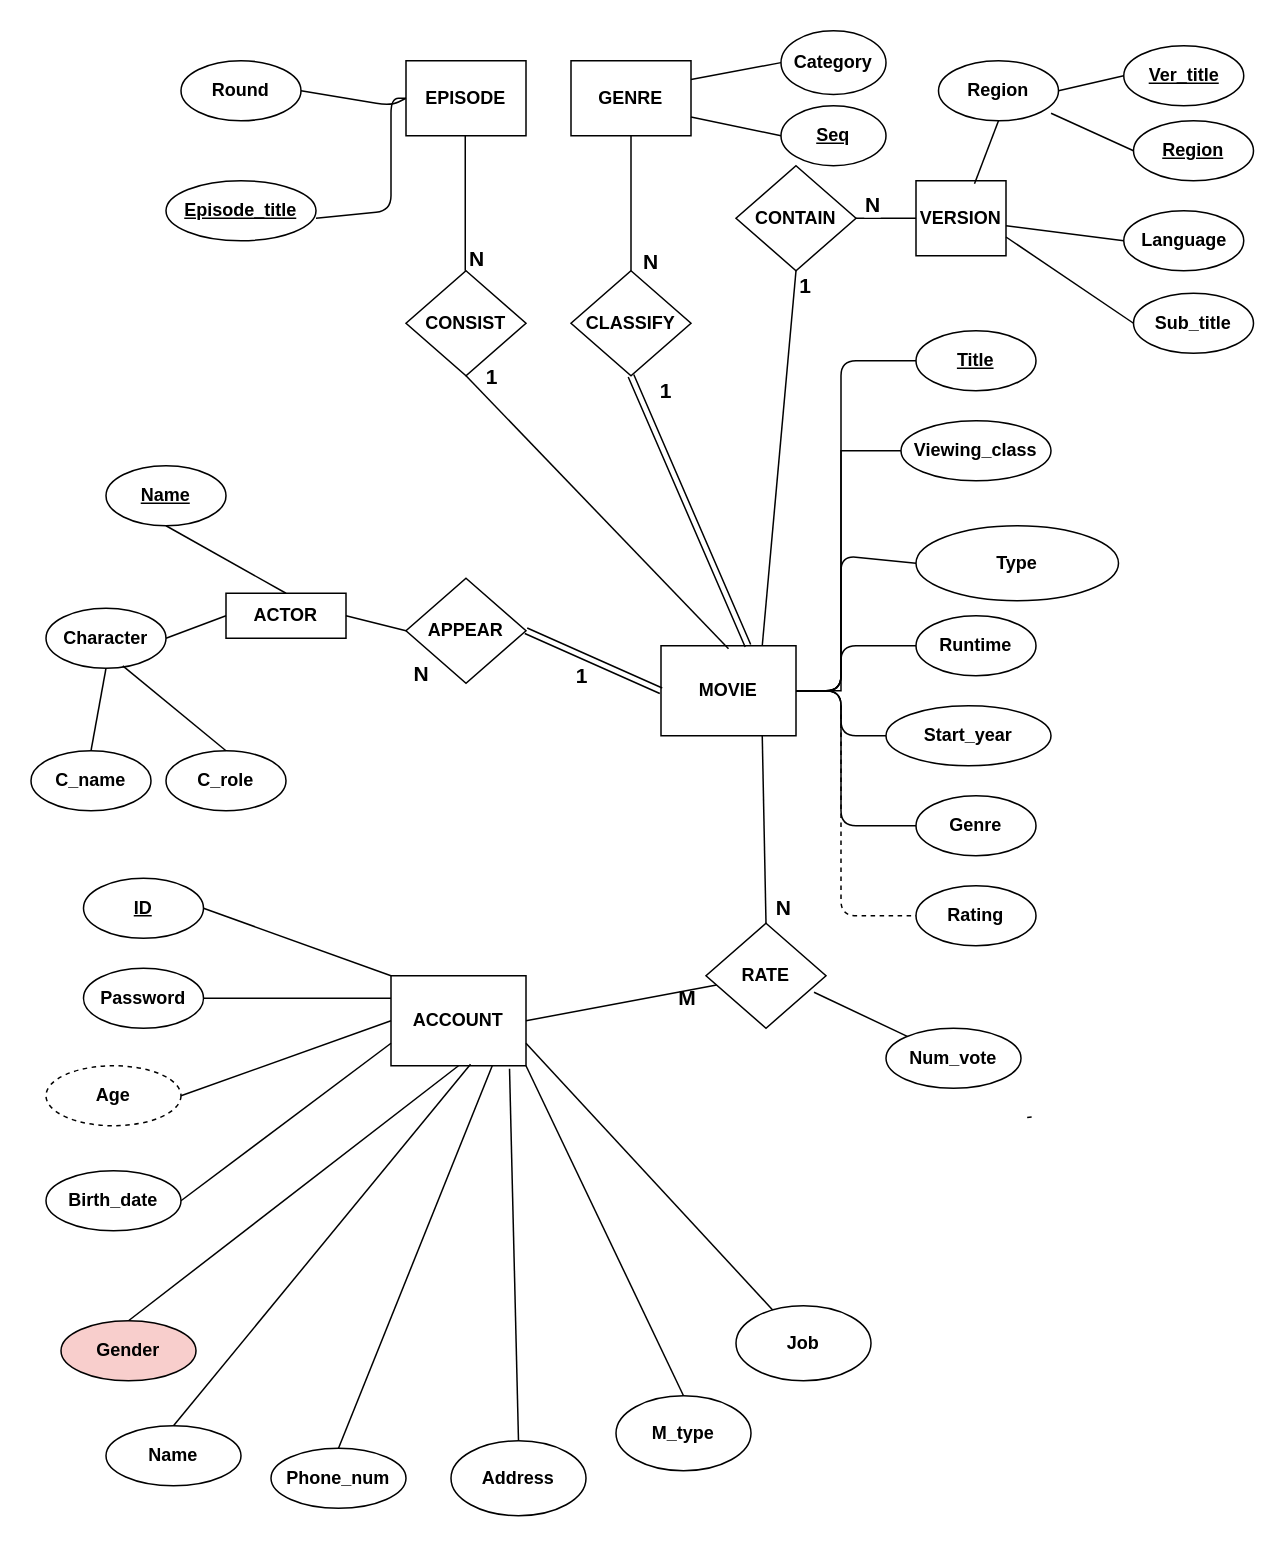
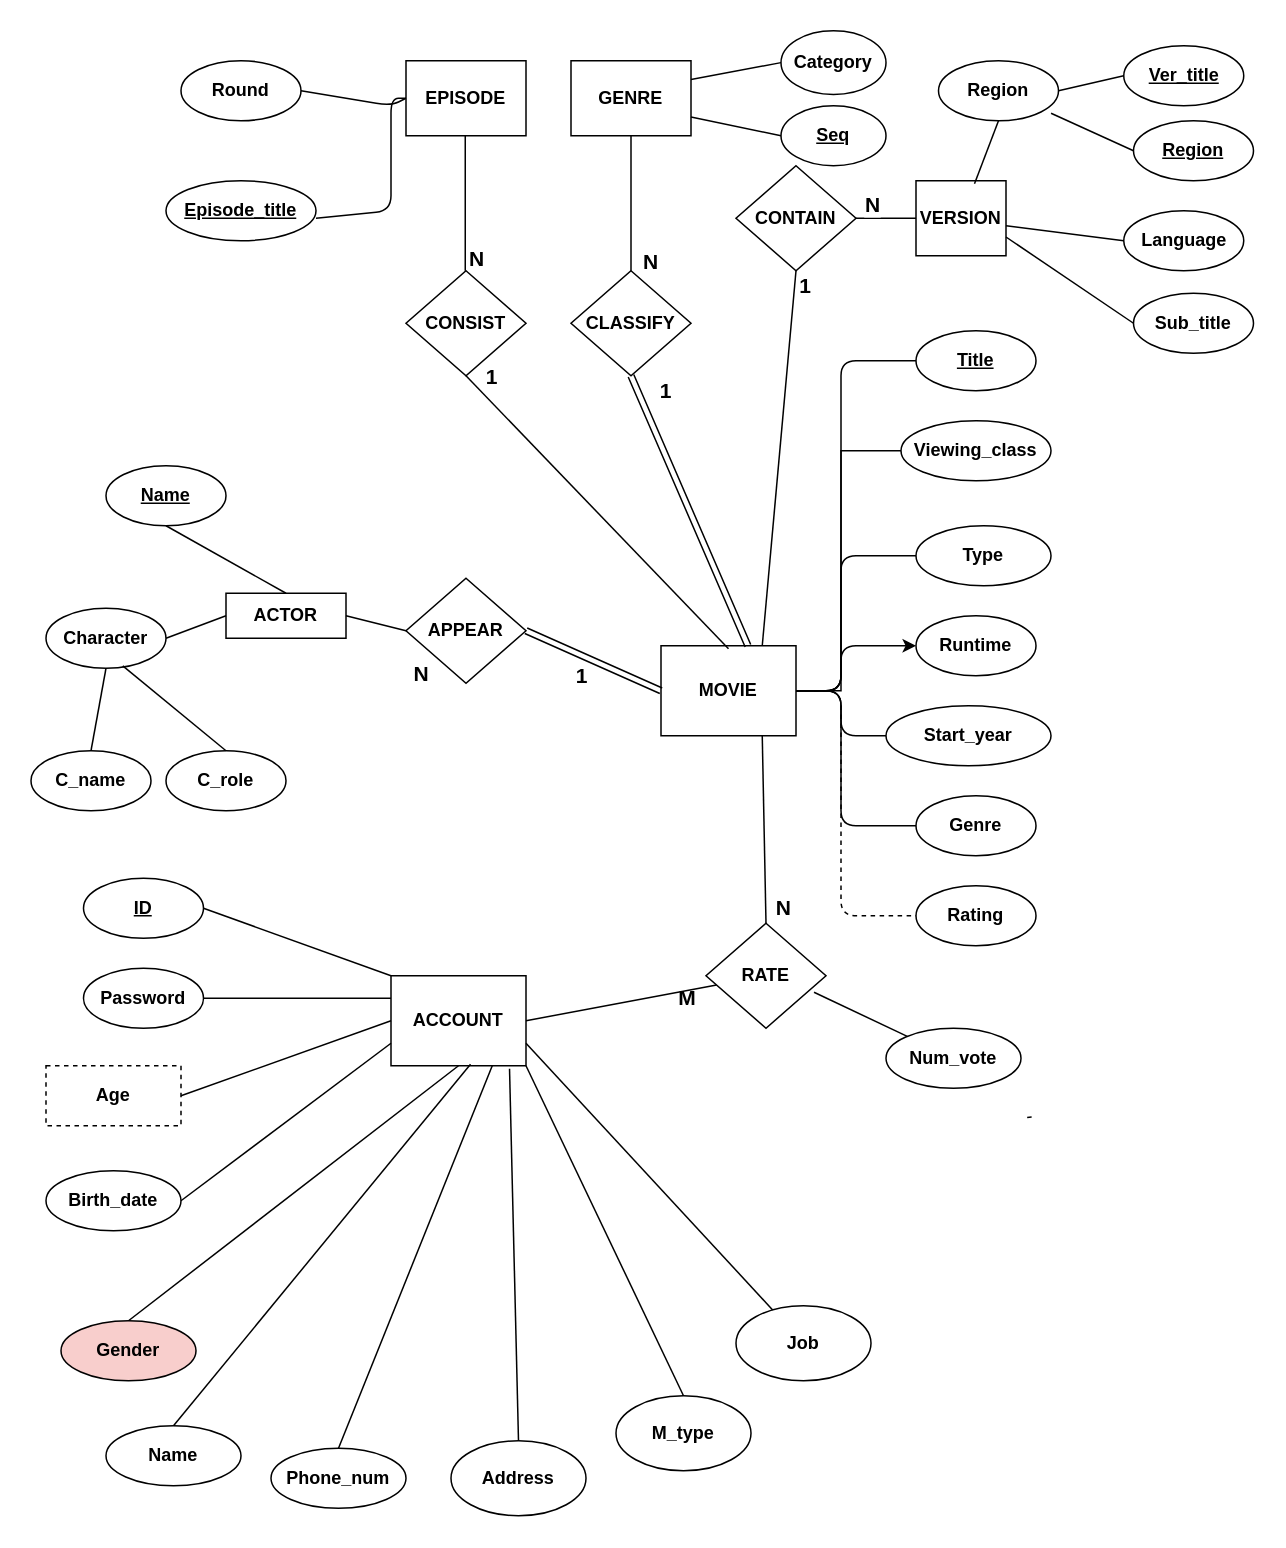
node "Type": size 203x75 -> 135x60
edge "Runtime" -- "MOVIE": arrowhead none -> classic
node "Age": shape ellipse -> rectangle
